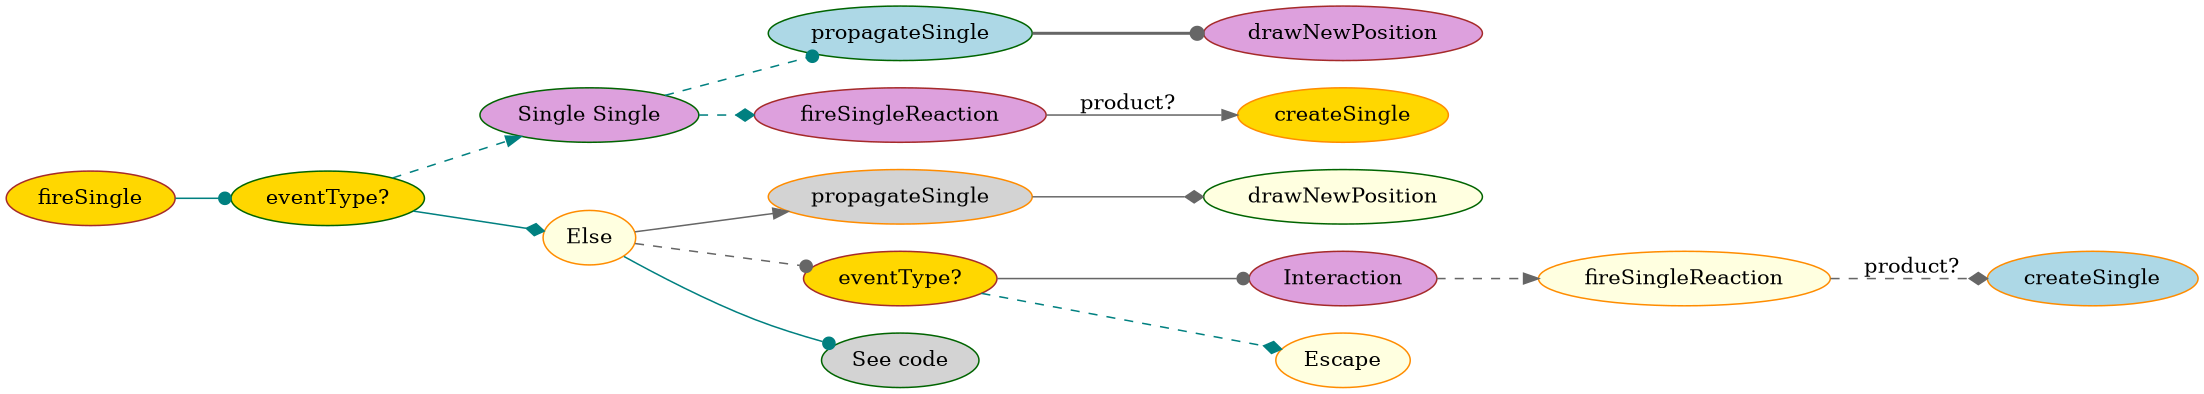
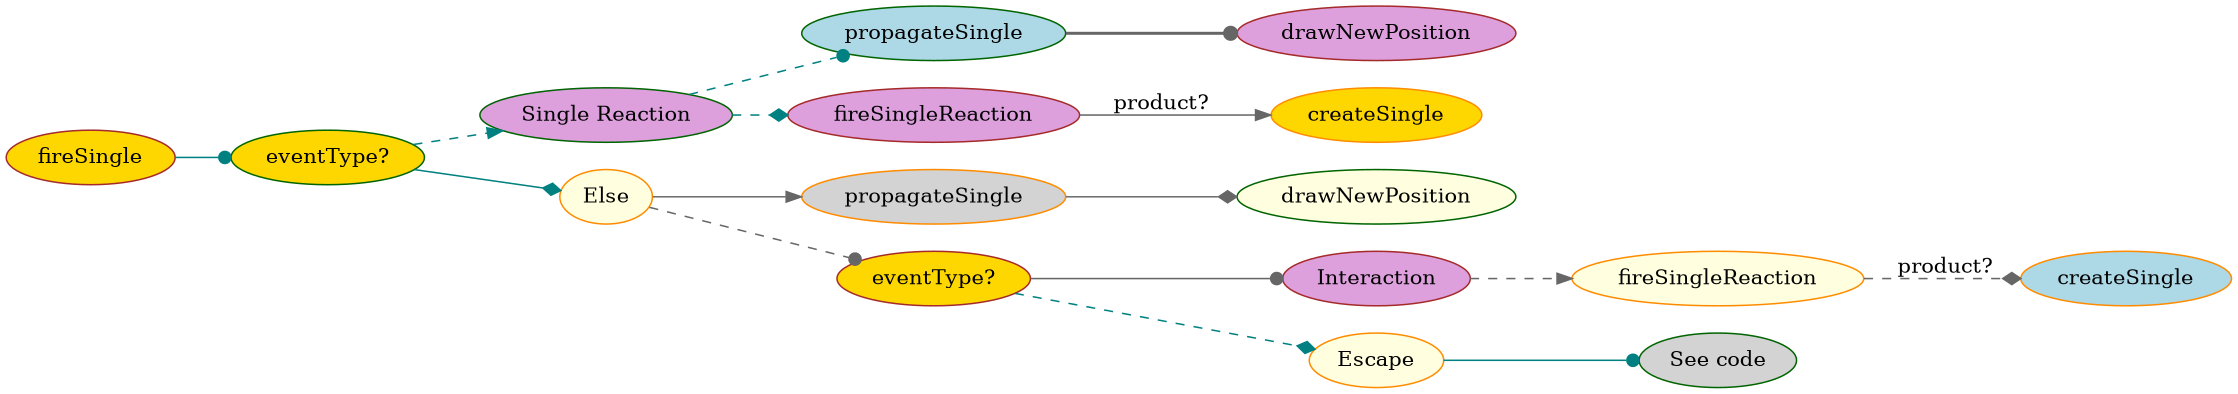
node "Single Single": label "Single Single" -> "Single Reaction"
edge "Else" -> "See code": now "Escape" -> "See code"
